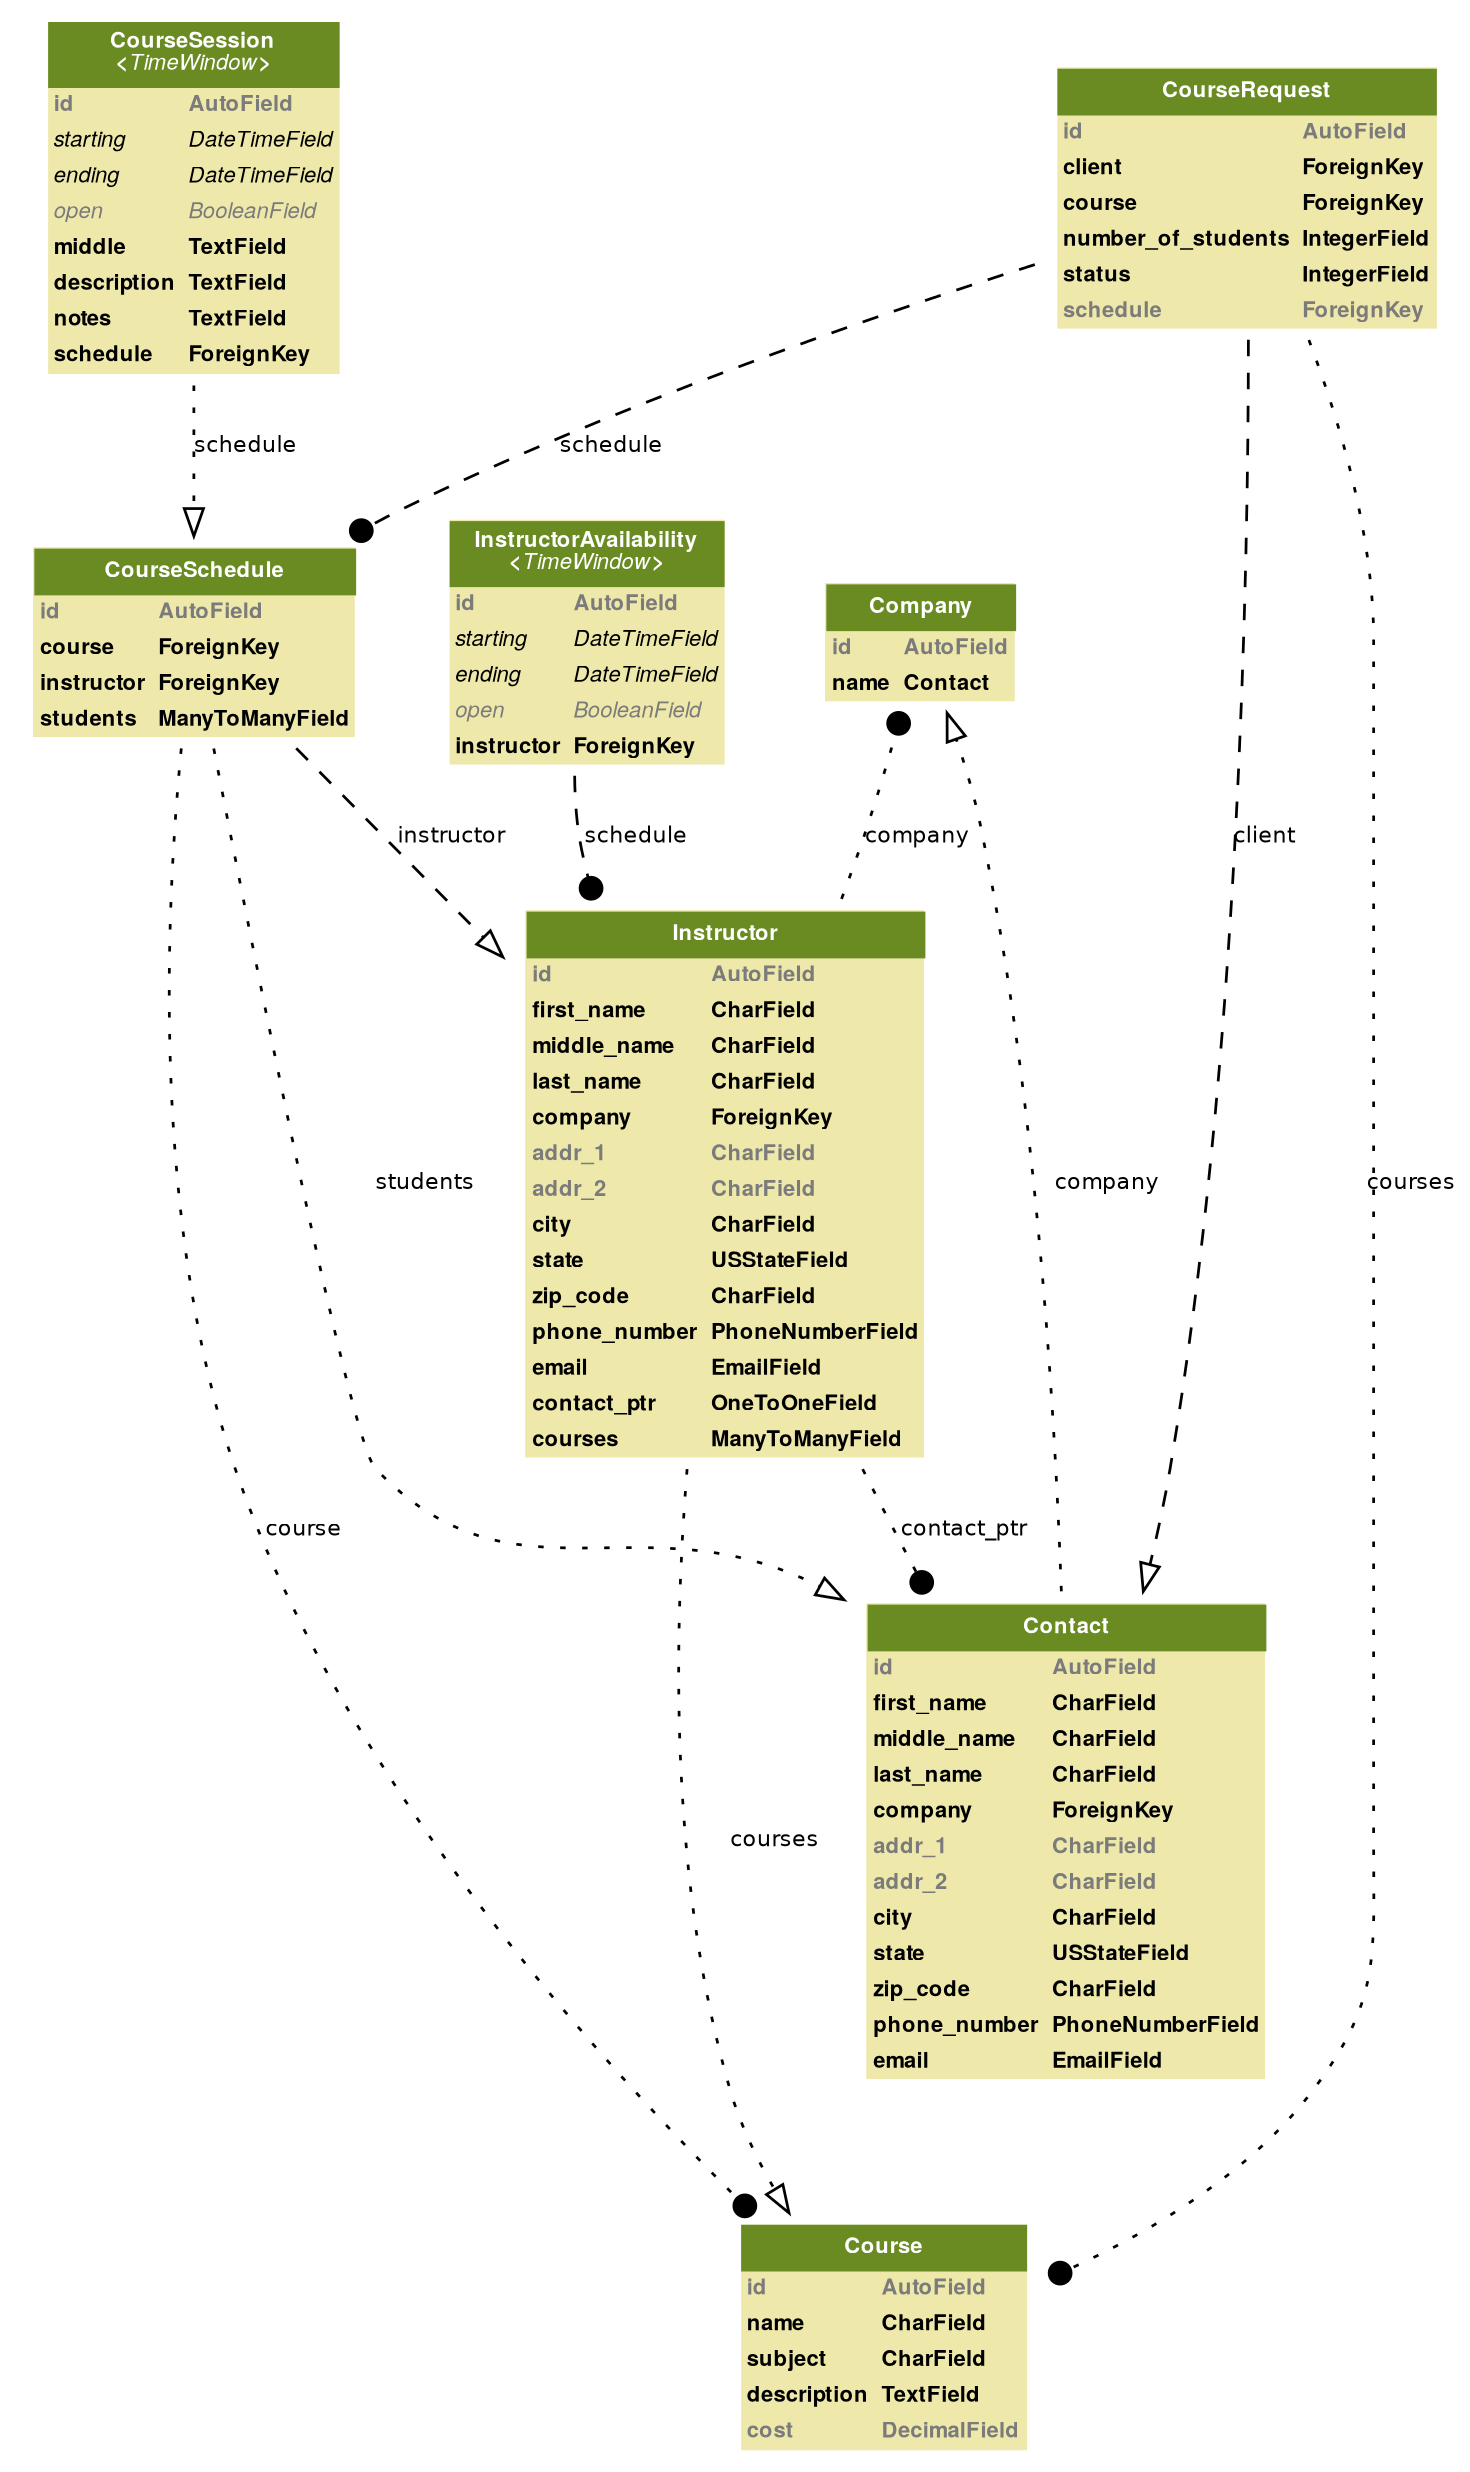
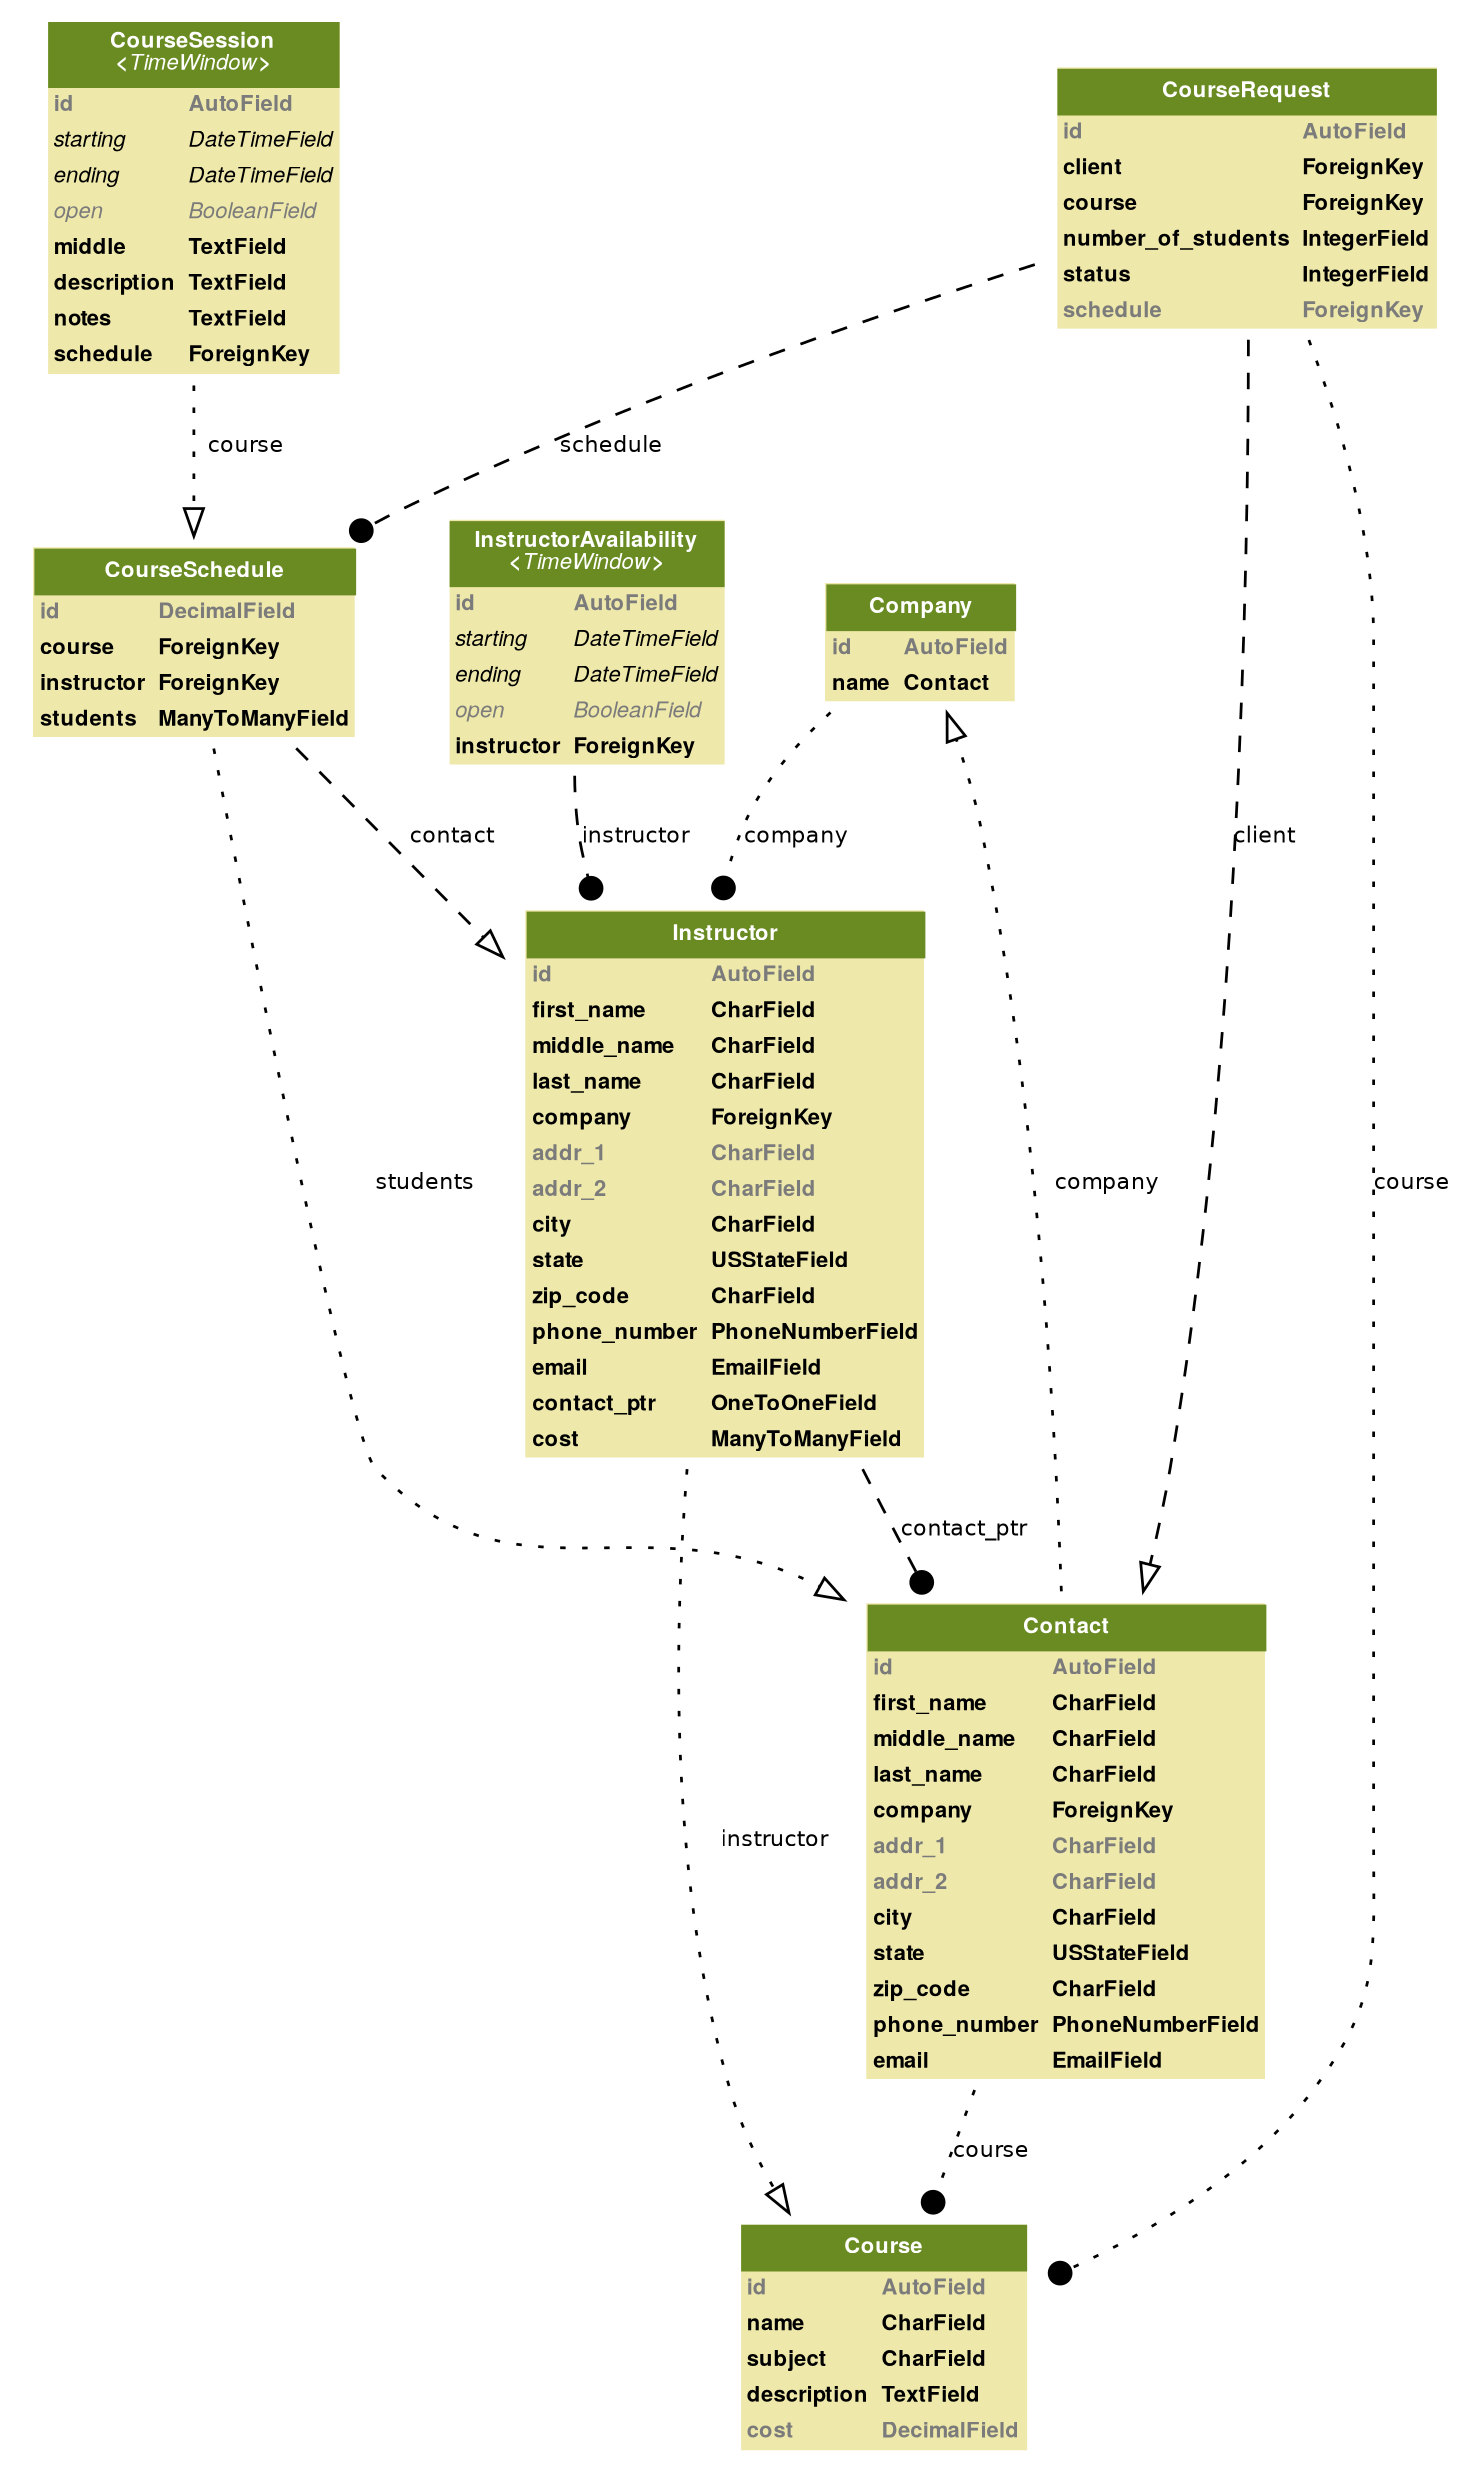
edge "CourseSession" -> "CourseSchedule": label "schedule" -> "course"
node "CourseSchedule": text "AutoField" -> "DecimalField"
edge "Instructor" -> "Company": reversed
edge "CourseSchedule" -> "Instructor": label "instructor" -> "contact"
edge "InstructorAvailability" -> "Instructor": label "schedule" -> "instructor"
edge "CourseRequest" -> "Course": label "courses" -> "course"
node "Instructor": text "courses" -> "cost"
edge "Instructor" -> "Contact": style dotted -> dashed
edge "CourseSchedule" -> "Course": now "Contact" -> "Course"
edge "Instructor" -> "Course": label "courses" -> "instructor"
